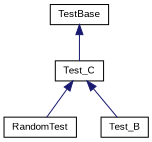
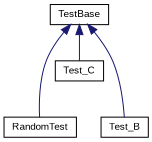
edge "RandomTest" -> "Test_C": now "RandomTest" -> "TestBase"
edge "Test_B" -> "Test_C": now "Test_B" -> "TestBase"
